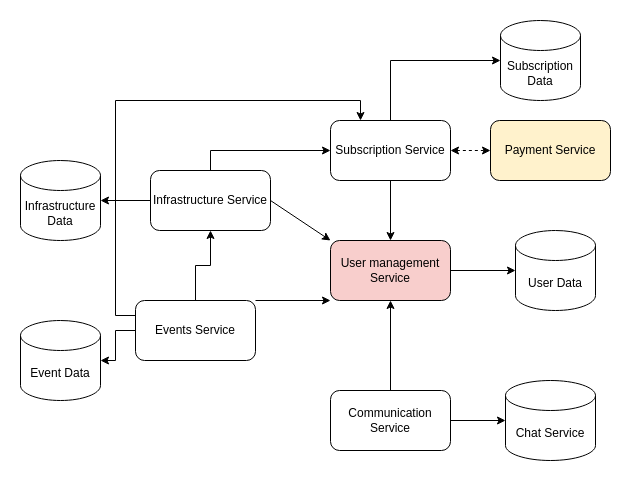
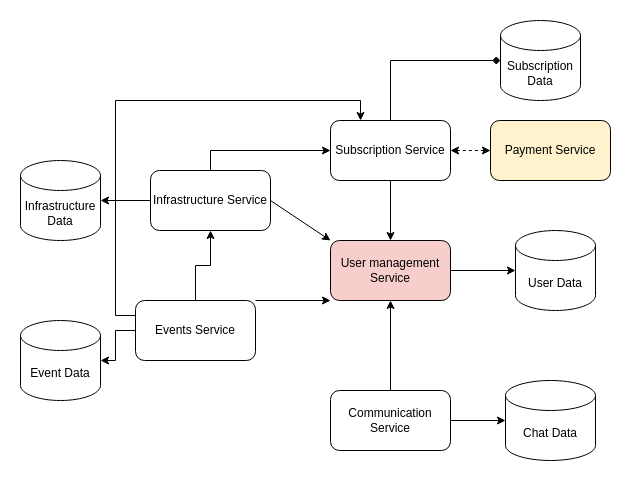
edge "Subscription Service" -> "Subscription Data": arrowhead classic -> diamond
node "Chat Service": label "Chat Service" -> "Chat Data"
